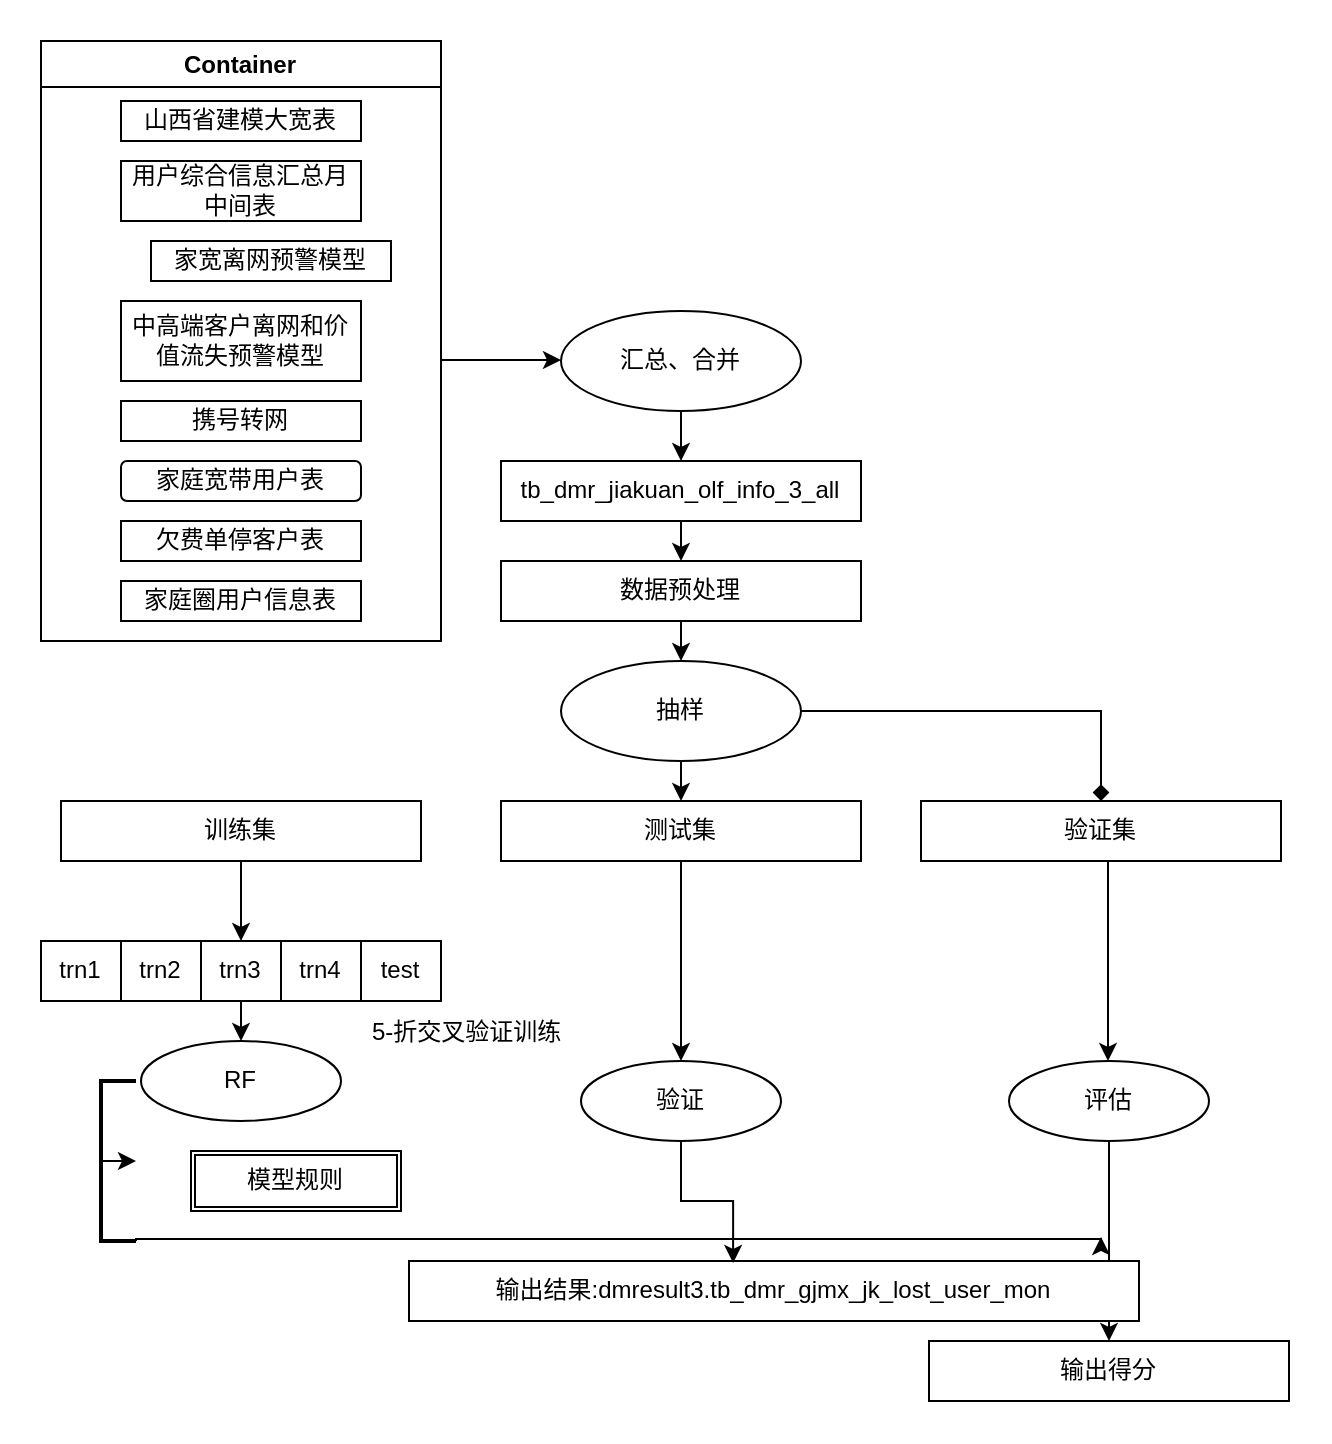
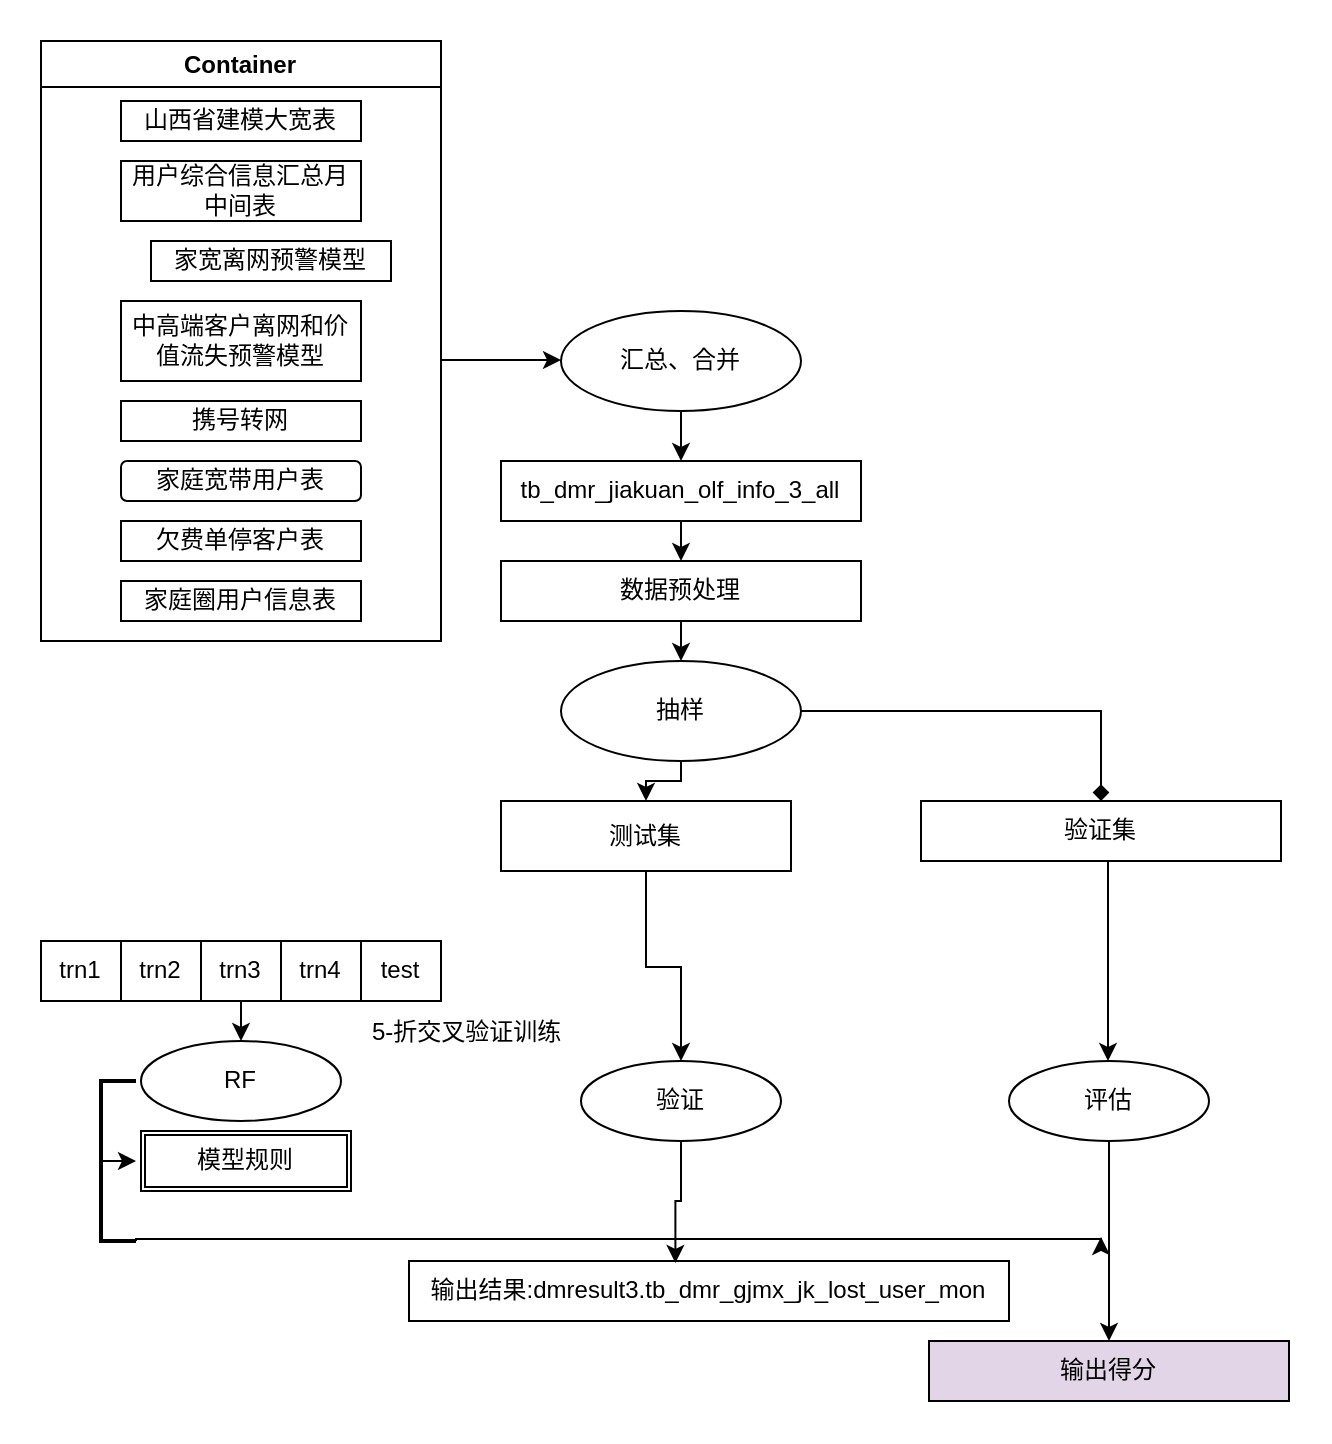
node "训练集": removed
node "测试集": size 360x60 -> 290x70
edge "训练集" -> "trn3": removed
node "模型规则": moved (296, 1181) -> (246, 1161)
node "输出结果:dmresult3.tb_dmr_gjmx_jk_lost_user_mon": size 730x60 -> 600x60
node "输出得分": fillcolor #ffffff -> #e1d5e7
